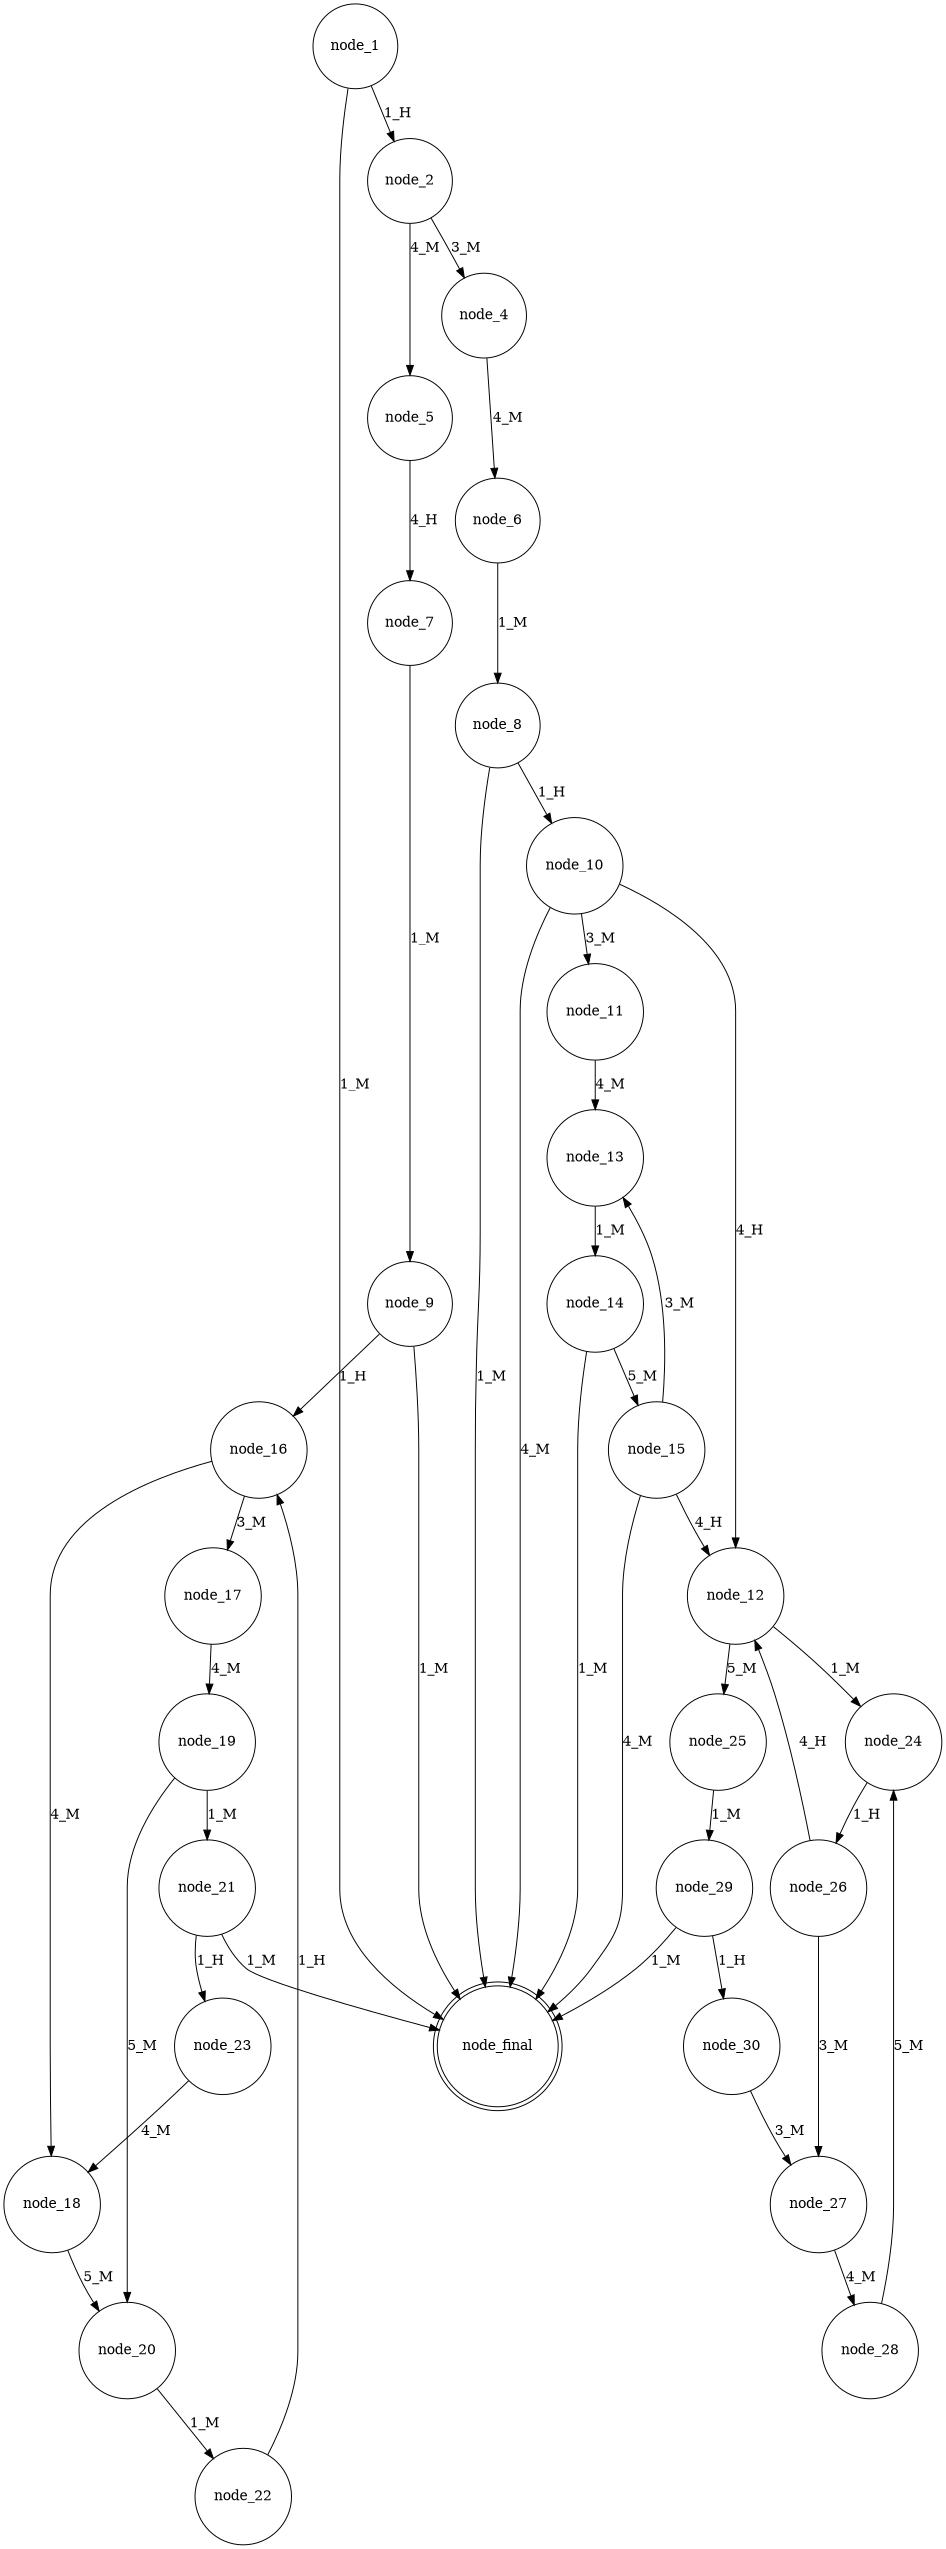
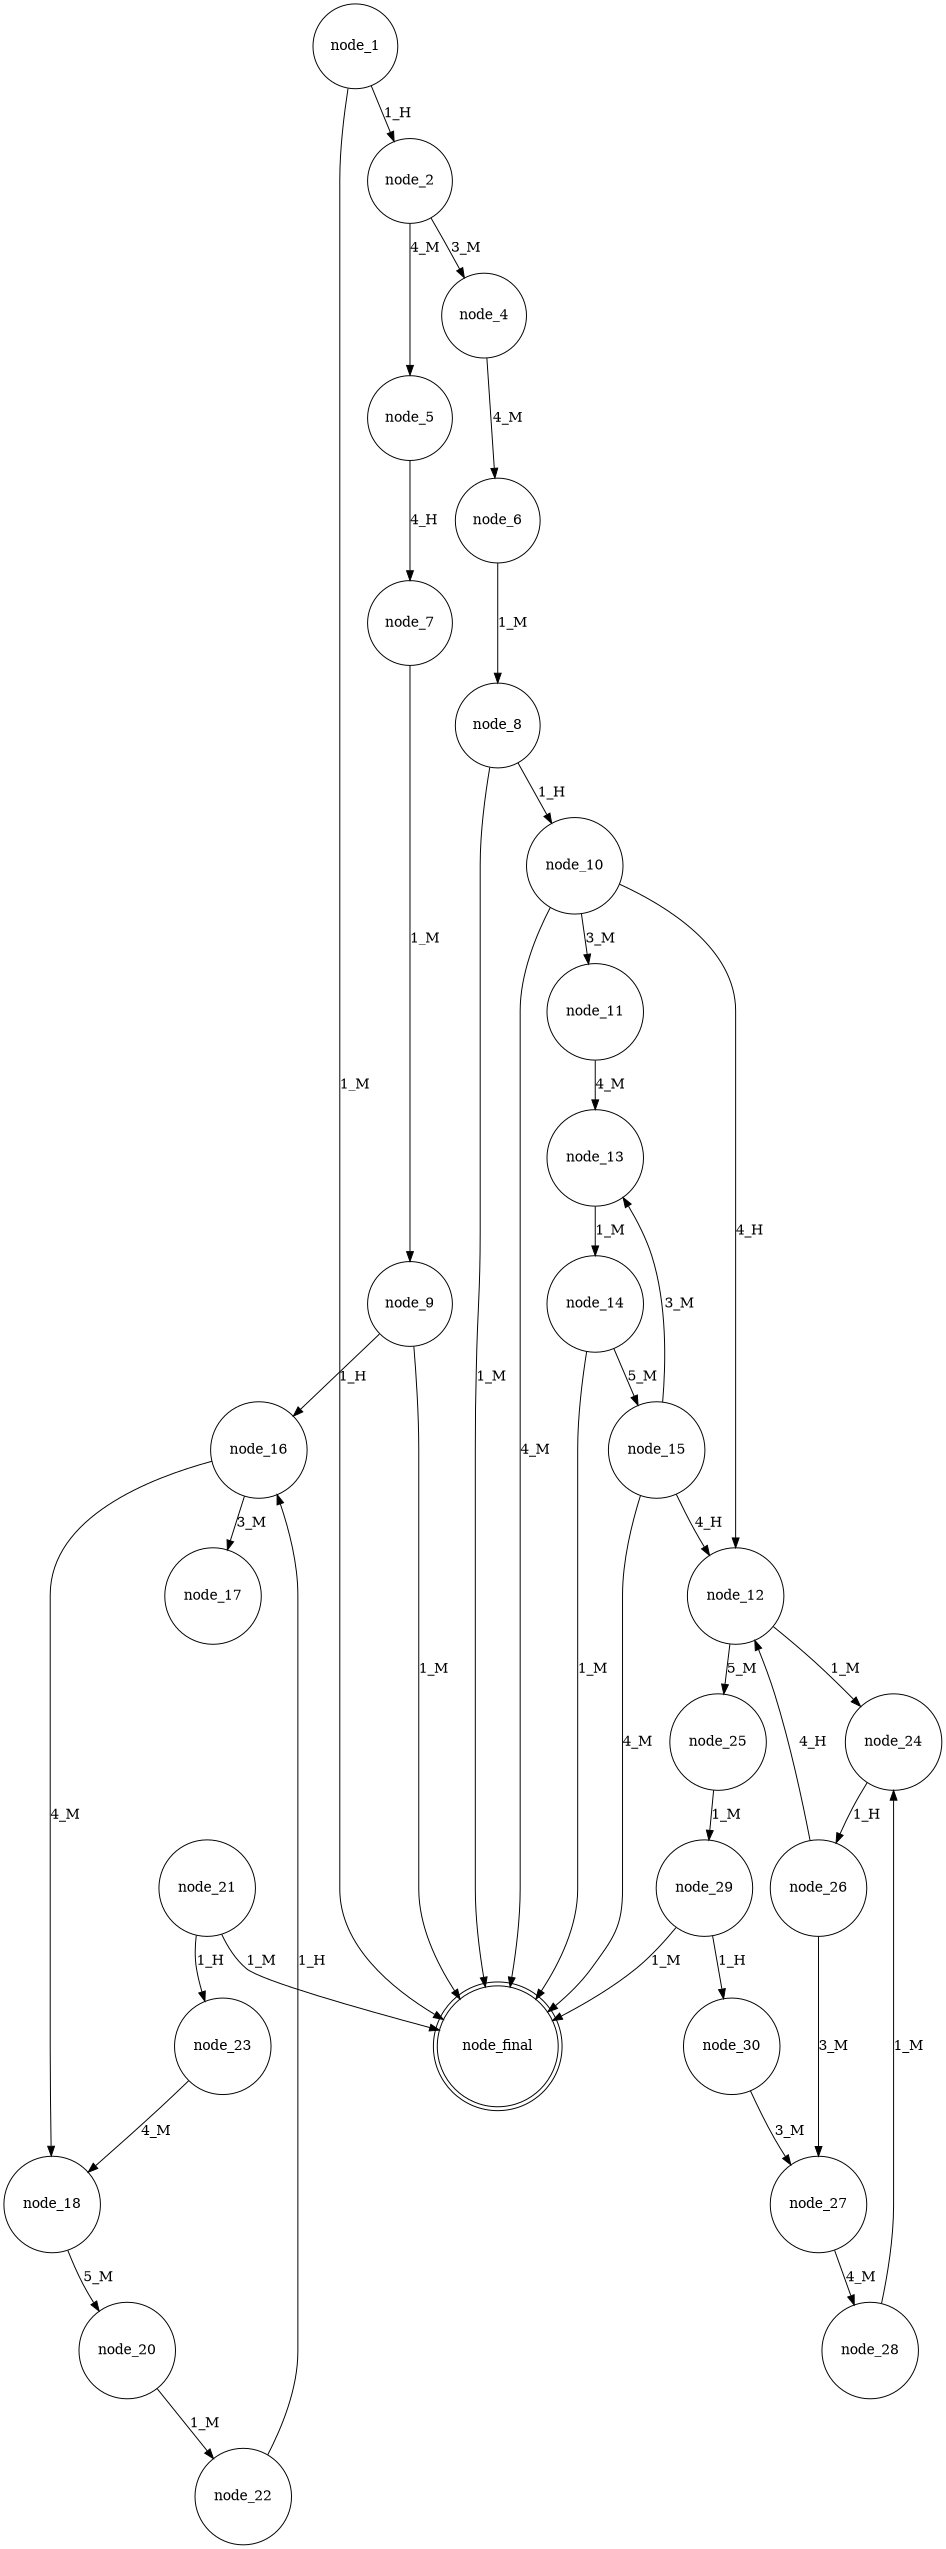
node "node_19": removed
edge "node_28" -> "node_24": label "5_M" -> "1_M"
